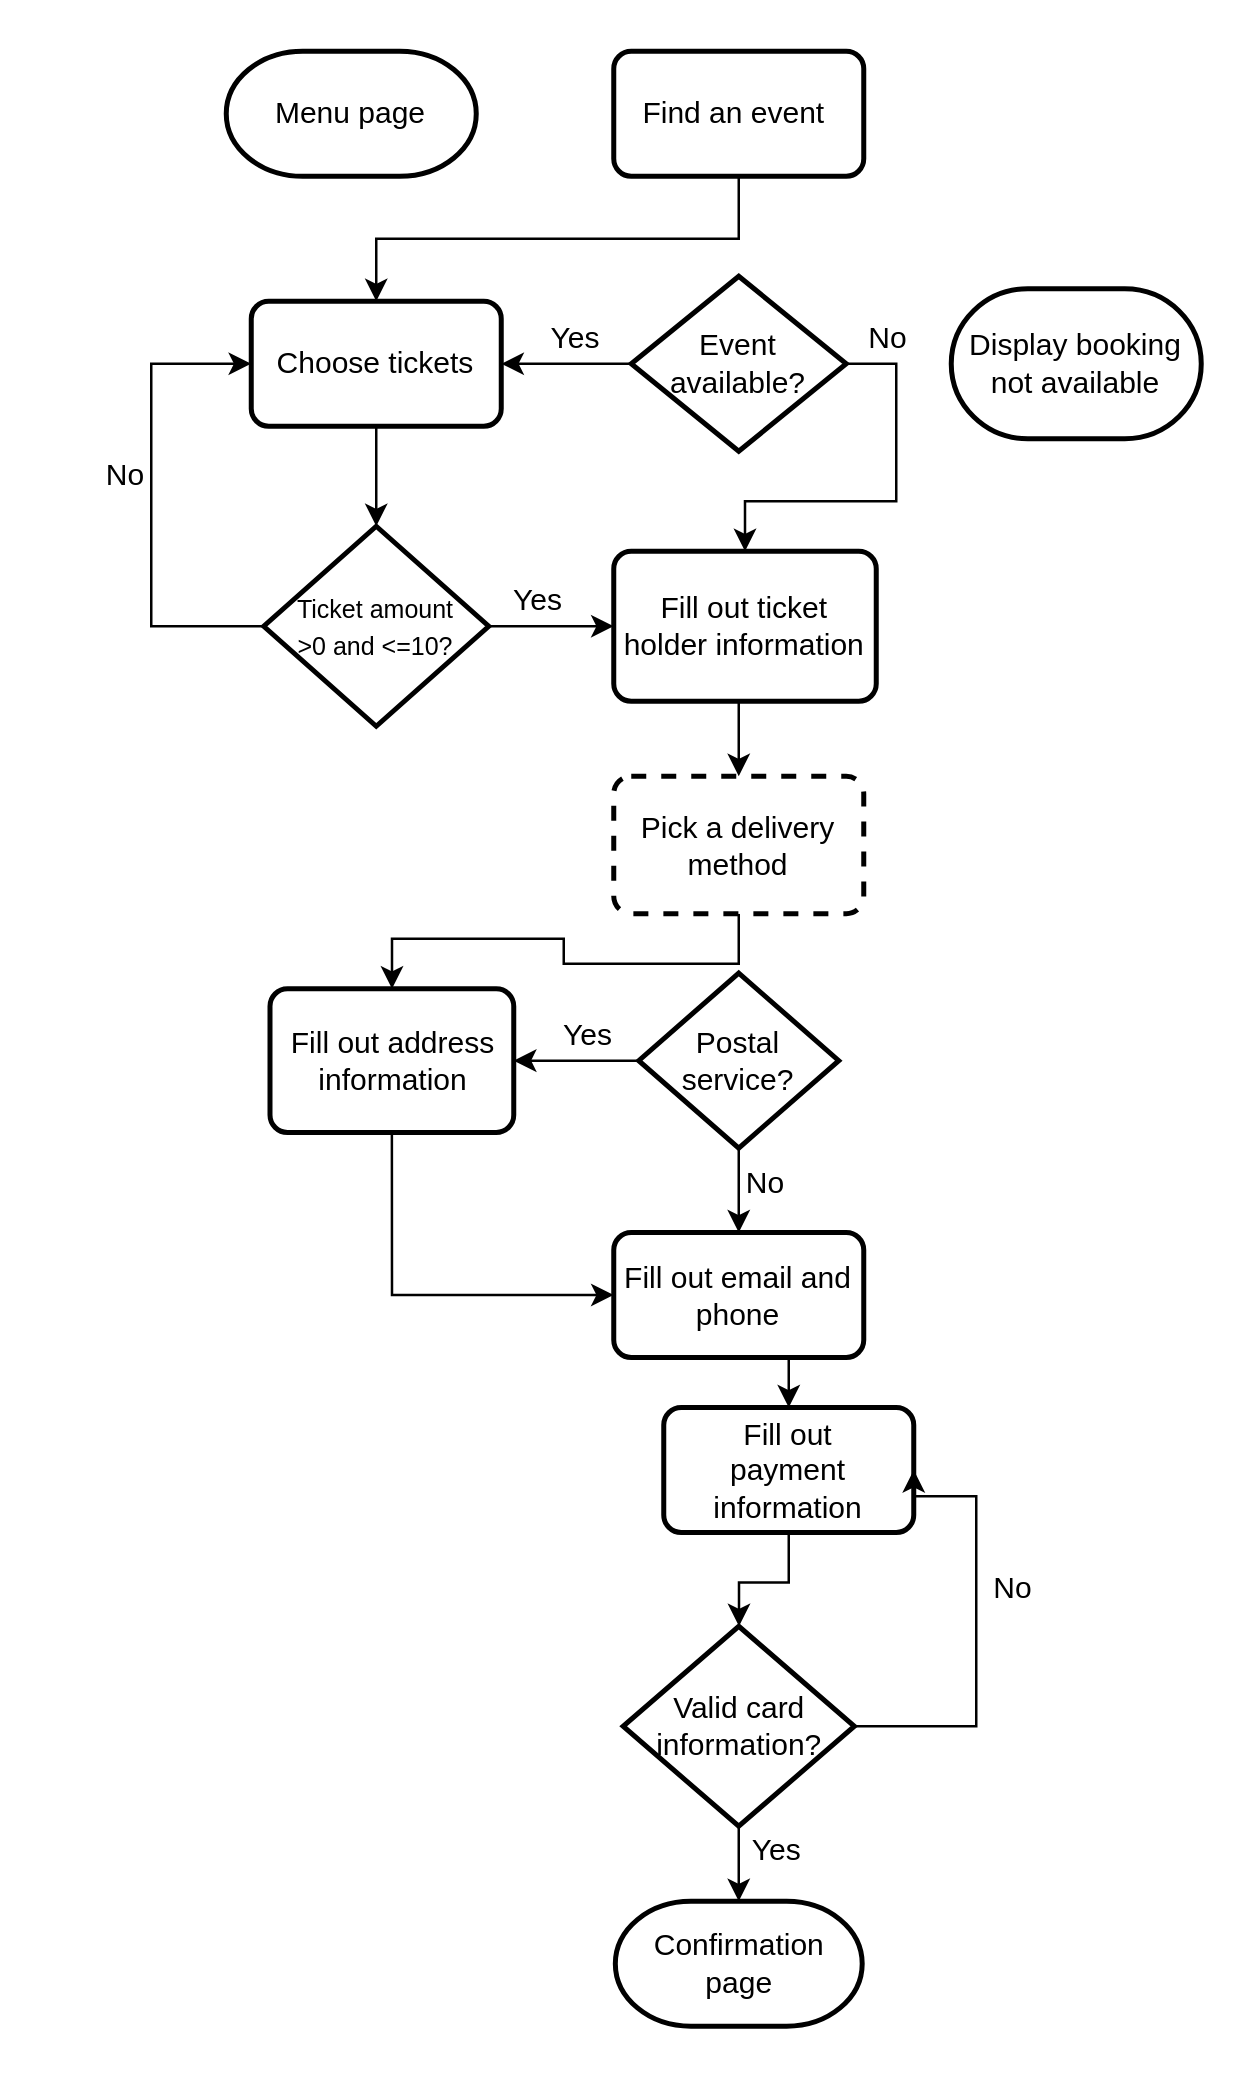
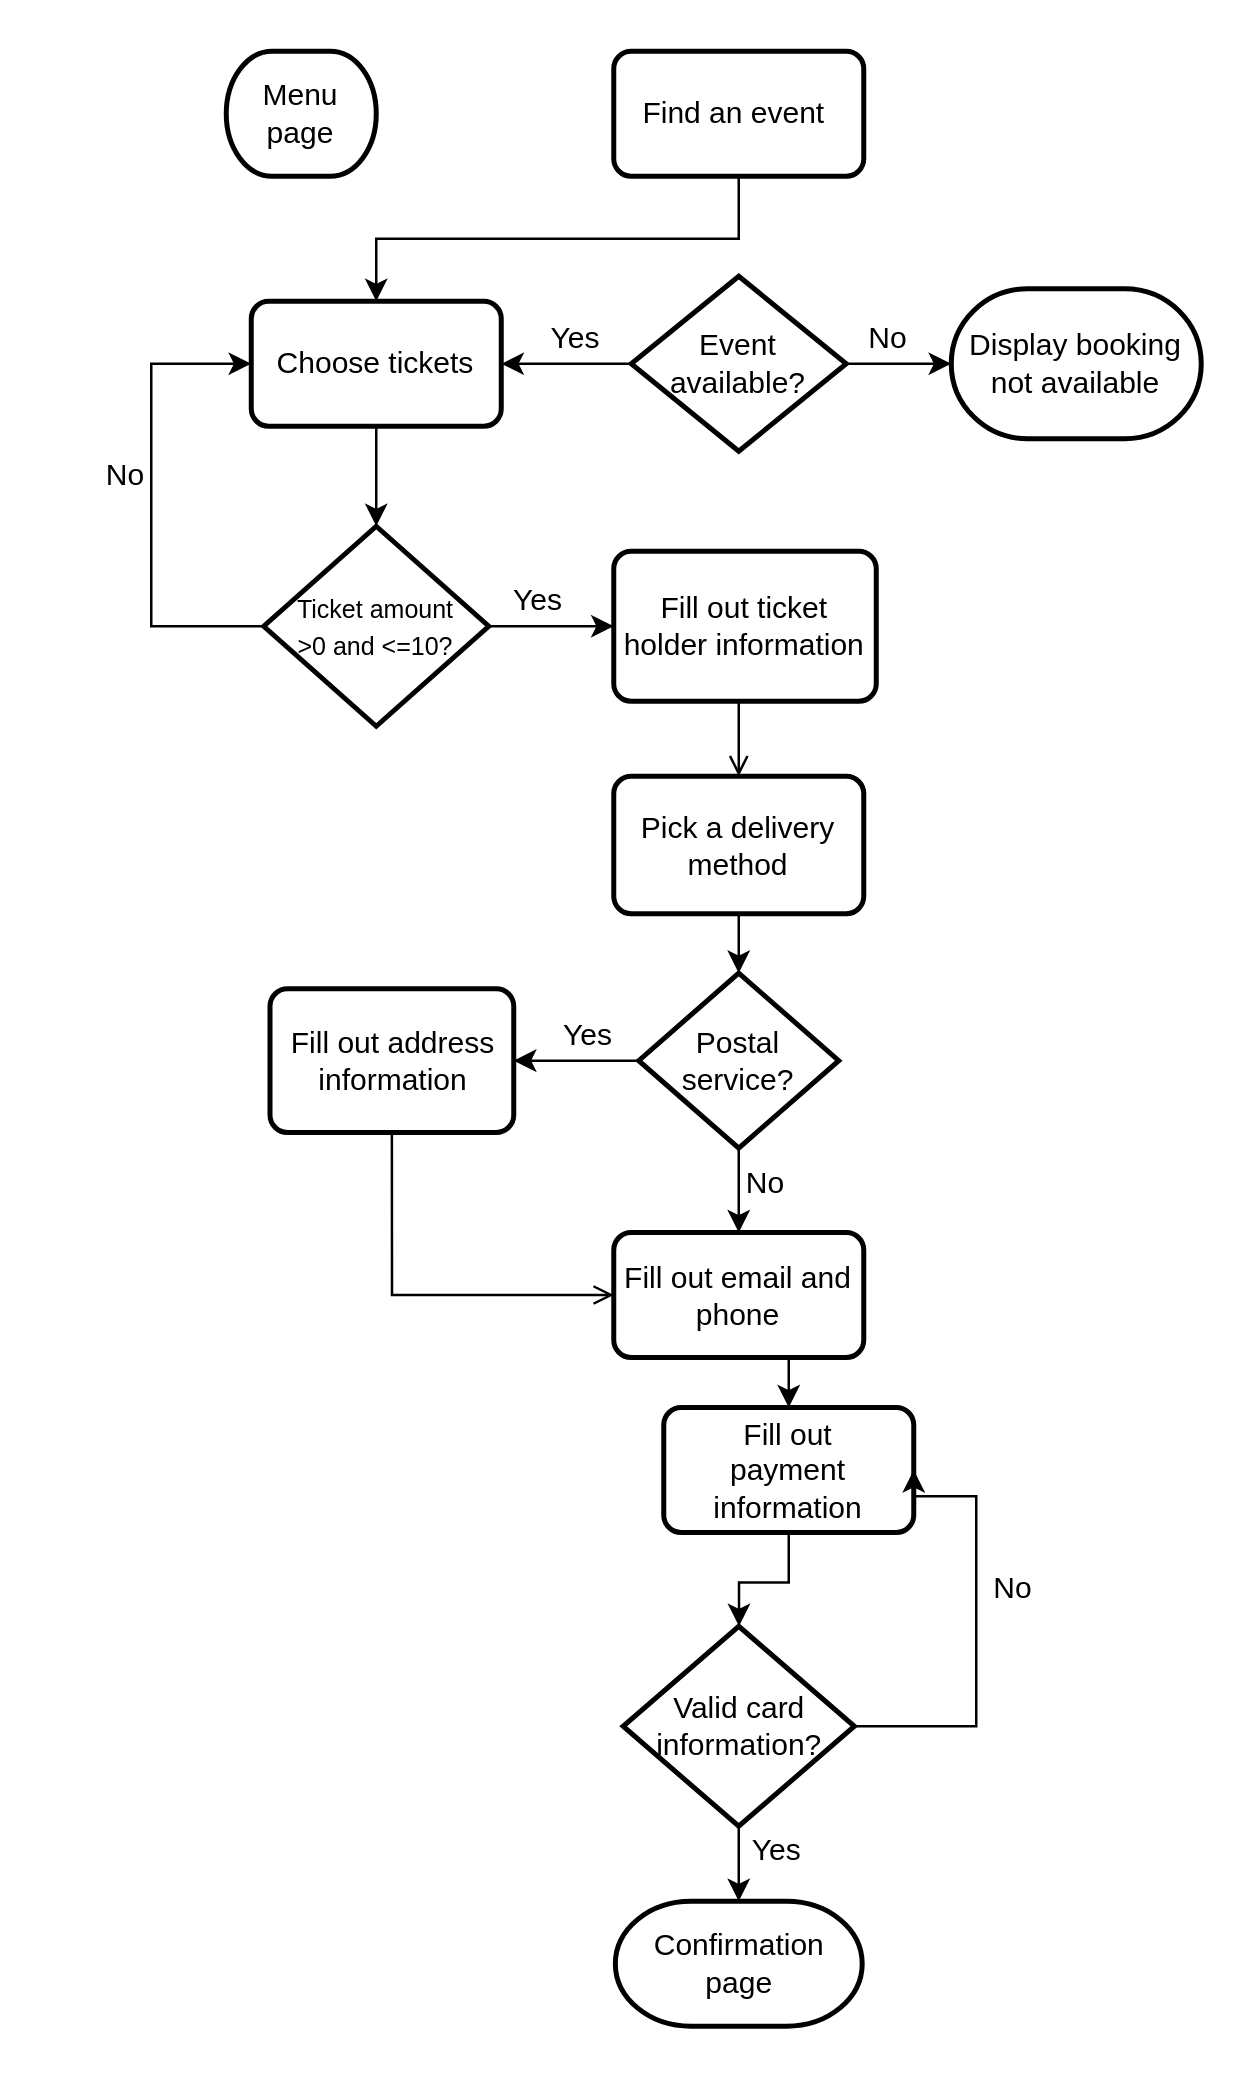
node "Menu page": size 250x125 -> 150x125
edge "Event available?" -> "Fill out ticket holder information": now "Event available?" -> "Display booking not available"
edge "Fill out ticket holder information" -> "Pick a delivery method": arrowhead classic -> open
node "Pick a delivery method": style dashed -> solid
edge "Pick a delivery method" -> "Fill out address information": now "Pick a delivery method" -> "Postal service?"
edge "Fill out address information" -> "Fill out email and phone": arrowhead classic -> open
